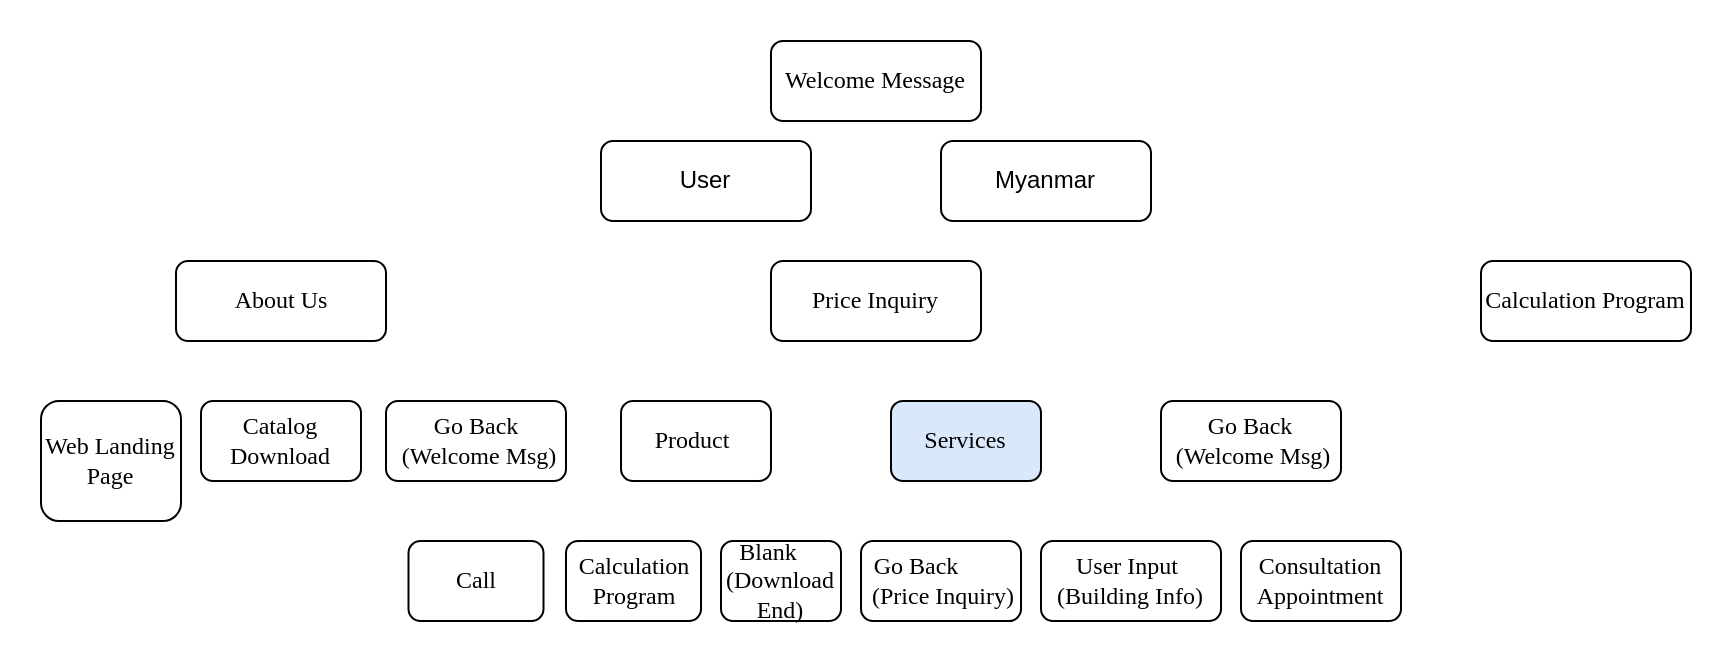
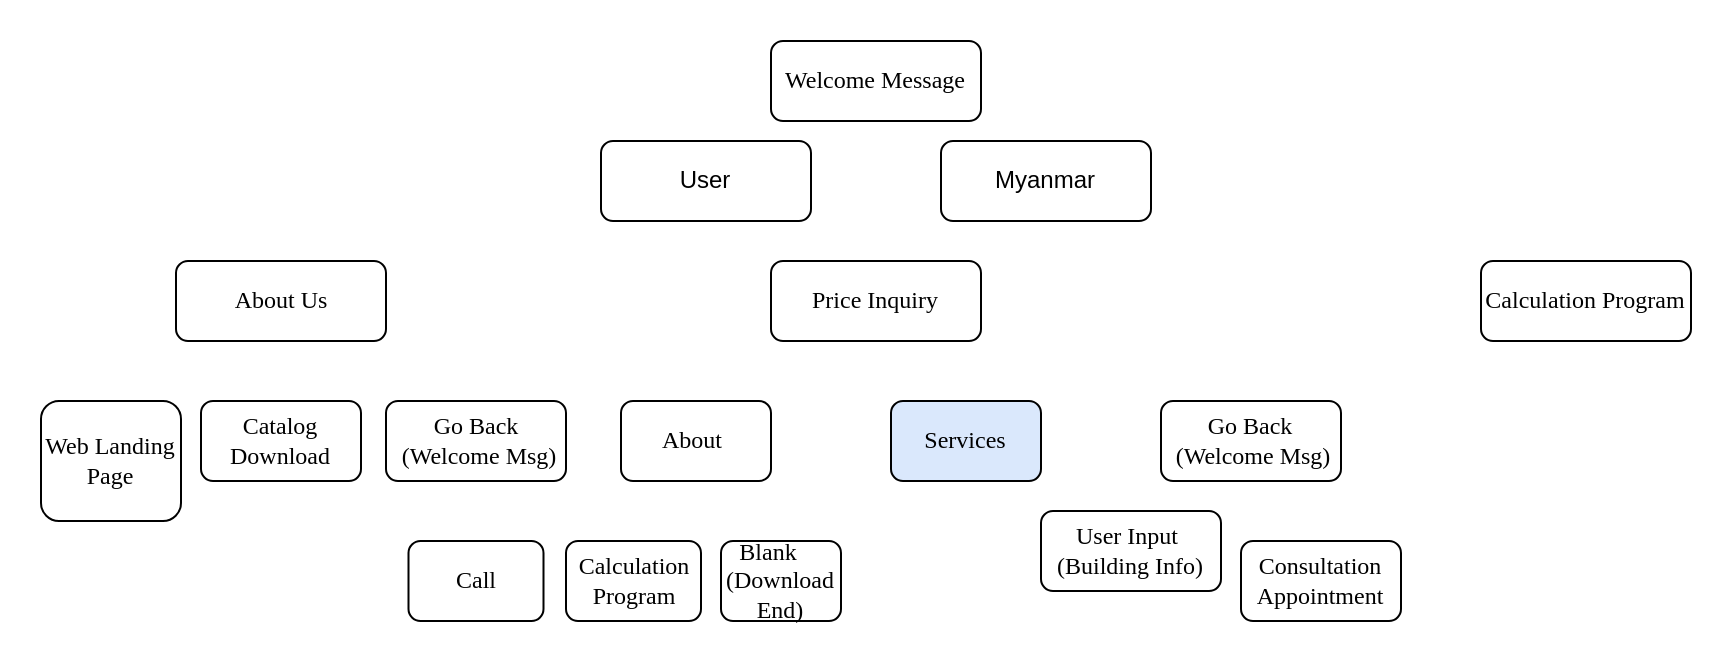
node "Product": label "Product" -> "About"
node "Go Back (Price Inquiry)": removed
node "User Input (Building Info)": moved (1131, 581) -> (1131, 551)
